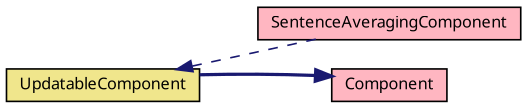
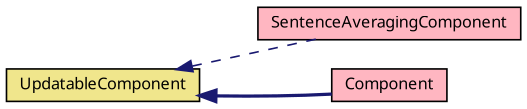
edge "UpdatableComponent" -> "Component": reversed
